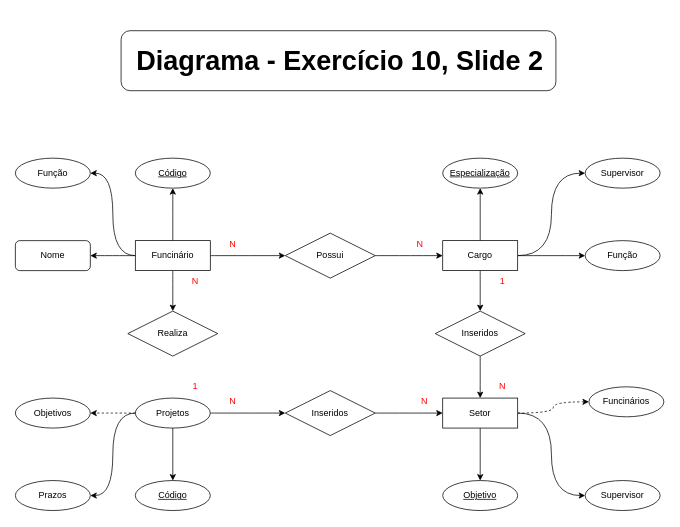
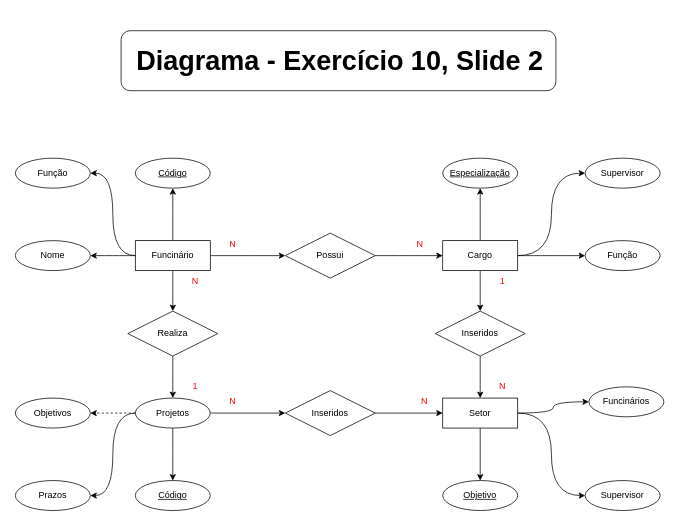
node "Nome": shape rounded rectangle -> ellipse
edge "Realiza" -> "Projetos": added
edge "Setor" -> "Funcinários": style dashed -> solid
